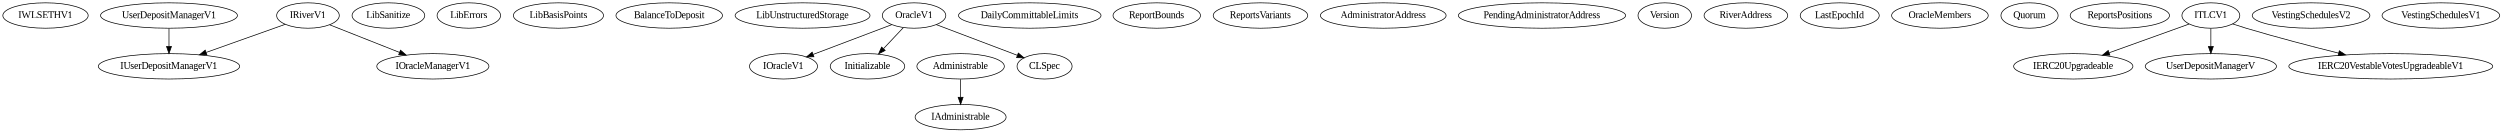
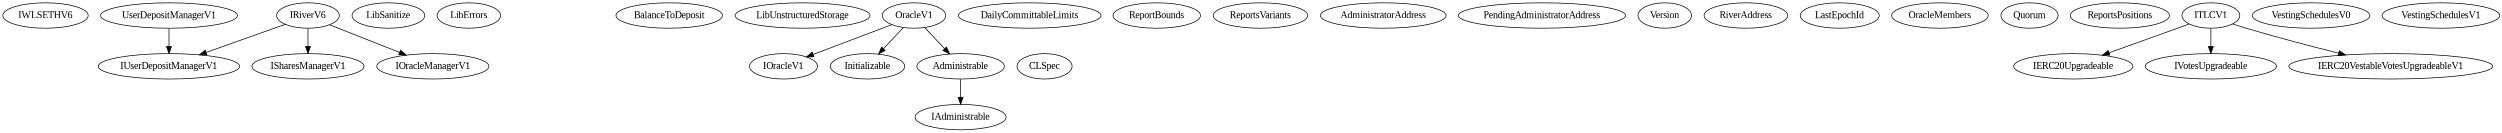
node "IWLSETHV1": label "IWLSETHV1" -> "IWLSETHV6"
node "IRiverV1": label "IRiverV1" -> "IRiverV6"
node "LibBasisPoints": removed
node "VestingSchedulesV2": label "VestingSchedulesV2" -> "VestingSchedulesV0"
edge "OracleV1" -> "CLSpec": now "OracleV1" -> "Administrable"
node "ISharesManagerV1": added
node "UserDepositManagerV": label "UserDepositManagerV" -> "IVotesUpgradeable"
